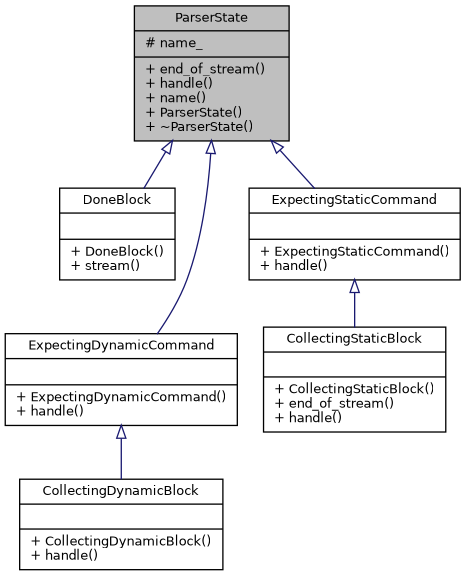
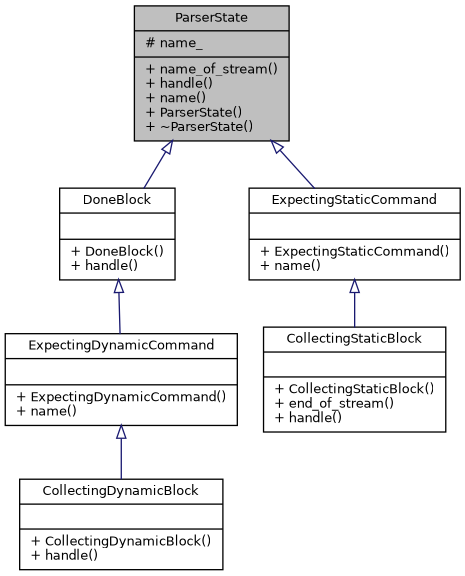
node "ParserState": text "+ end_of_stream()" -> "+ name_of_stream()"
edge "ExpectingDynamicCommand" -> "ParserState": now "ExpectingDynamicCommand" -> "DoneBlock"
node "DoneBlock": text "+ stream()" -> "+ handle()"
node "ExpectingStaticCommand": text "+ handle()" -> "+ name()"
node "ExpectingDynamicCommand": text "+ handle()" -> "+ name()"
